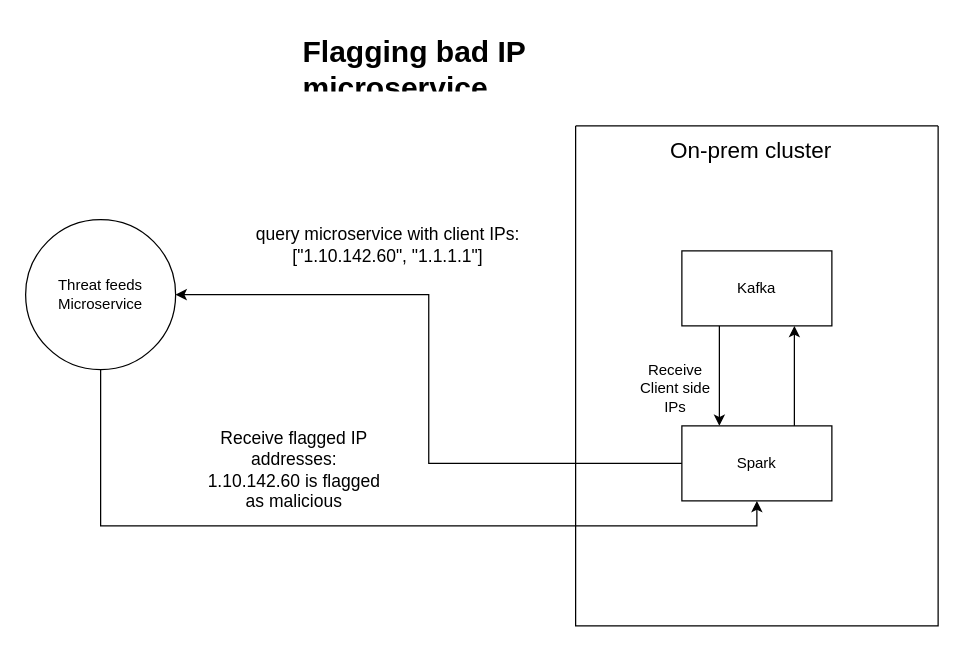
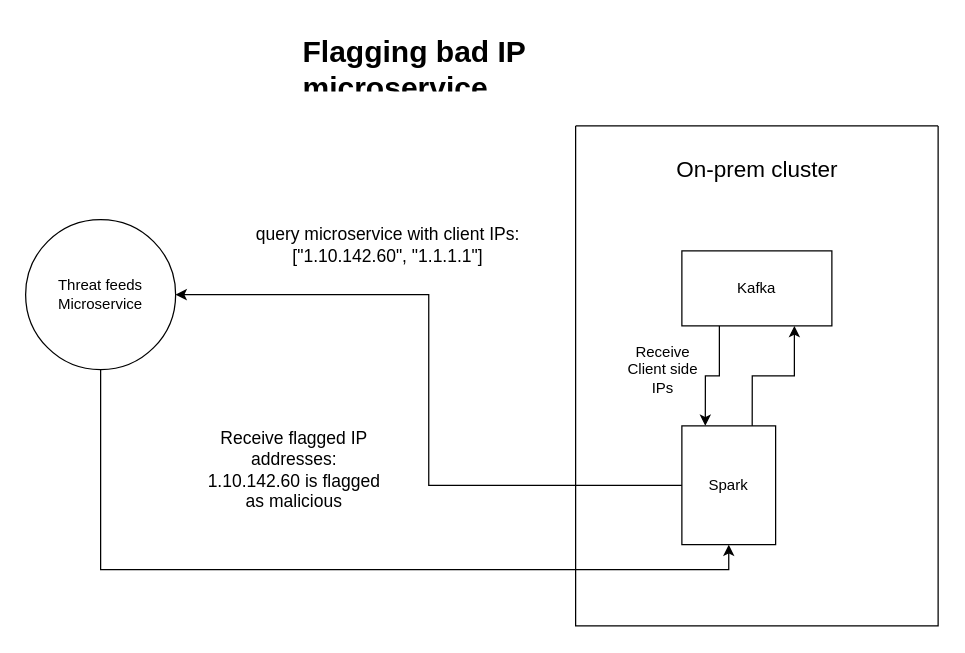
node "On-prem cluster": moved (751, 151) -> (757, 169)
node "Receive Client side IPs": moved (676, 388) -> (663, 369)
node "Spark": size 150x75 -> 94x119
